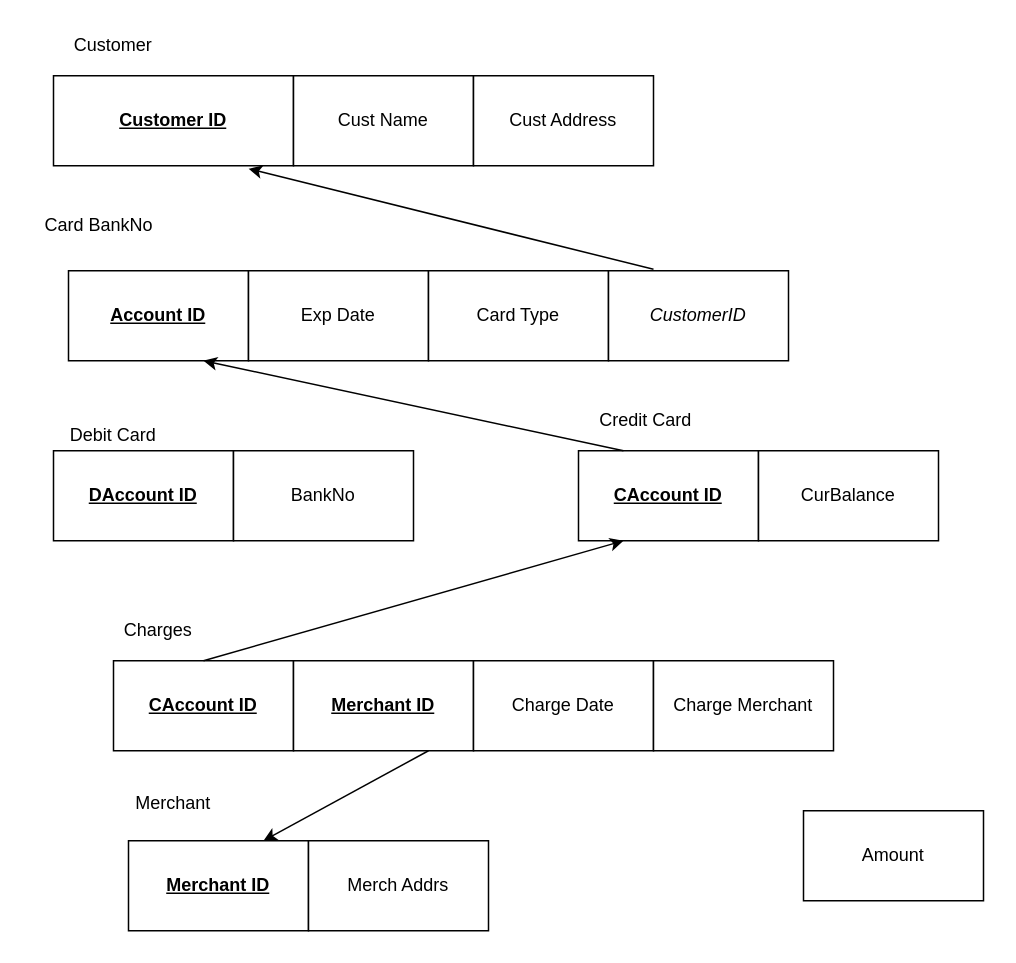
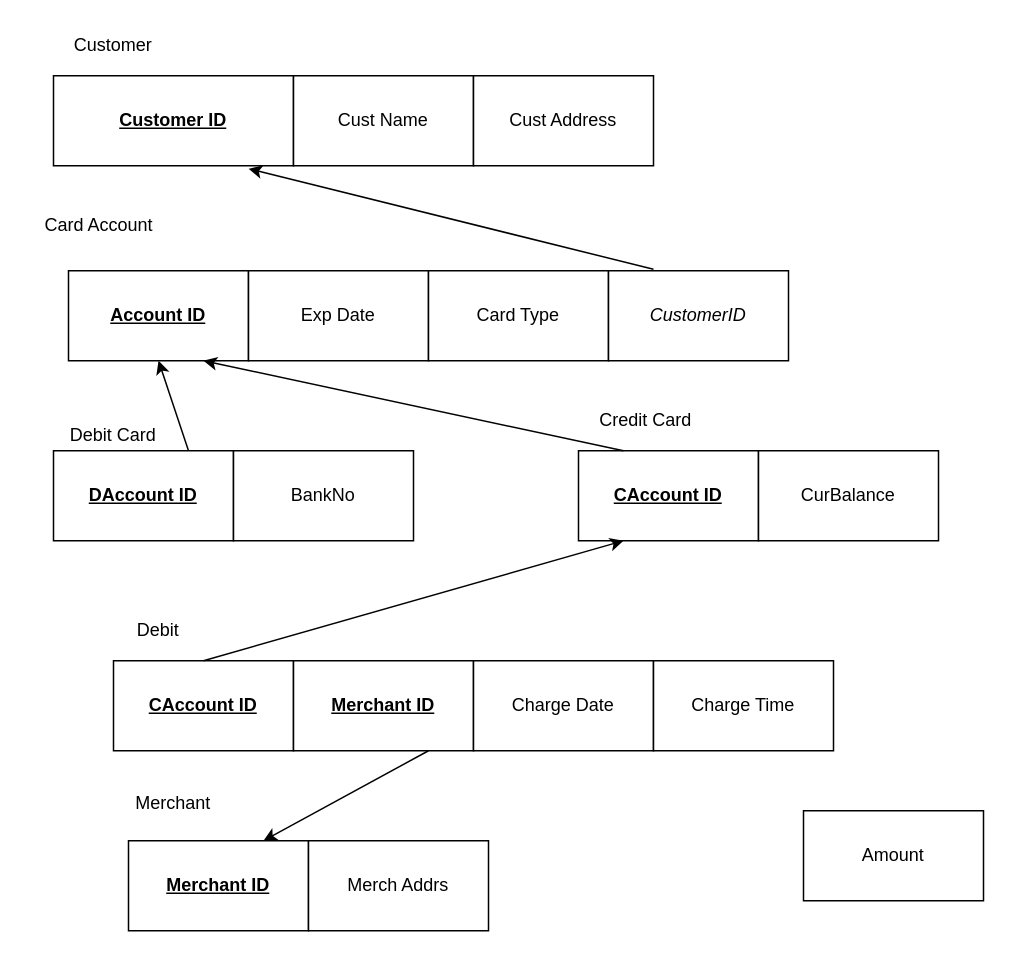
node "Card BankNo": label "Card BankNo" -> "Card Account"
edge "DAccount ID" -> "Account ID": added
node "Charges": label "Charges" -> "Debit"
node "Charge Merchant": label "Charge Merchant" -> "Charge Time"
